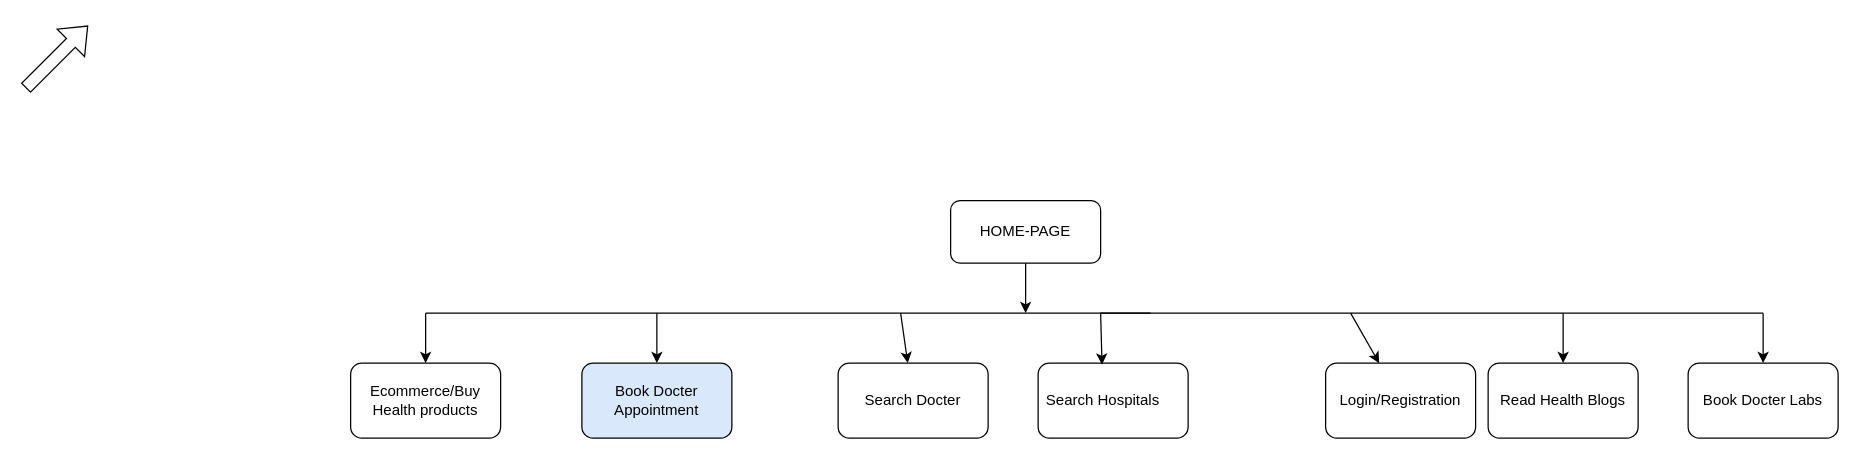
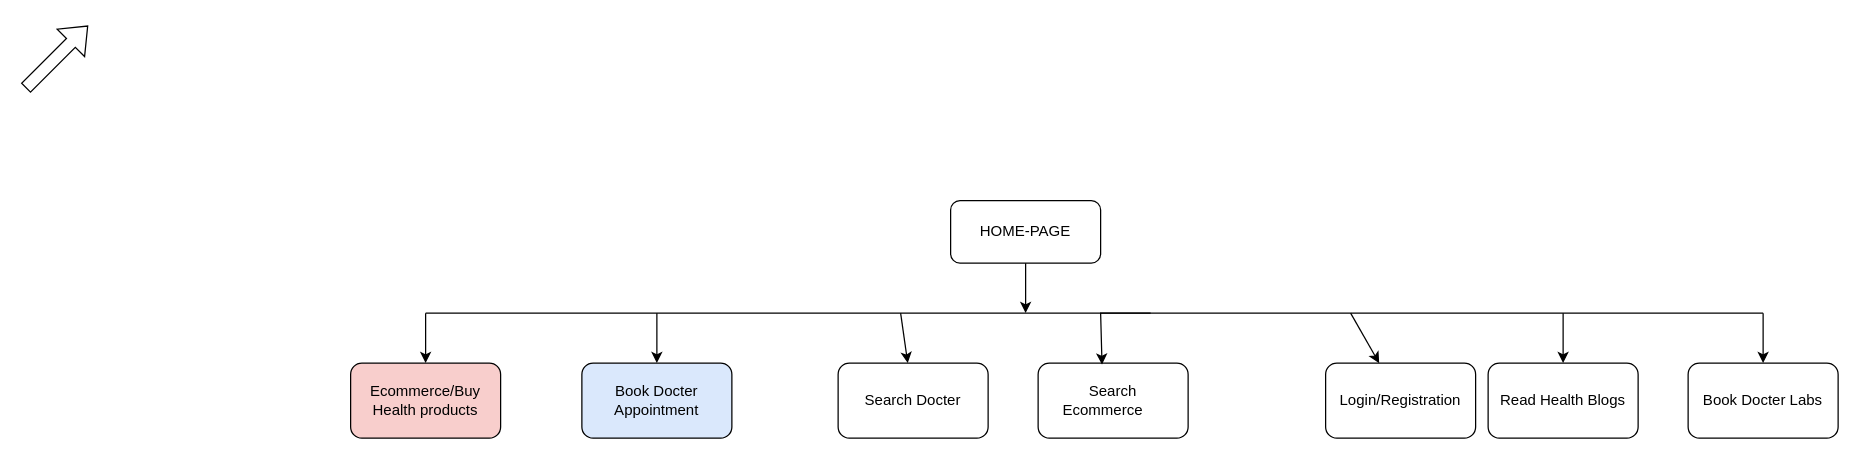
node "Ecommerce/Buy Health products": fillcolor #ffffff -> #f8cecc
node "Search Hospitals": label "Search Hospitals" -> "Search Ecommerce"
